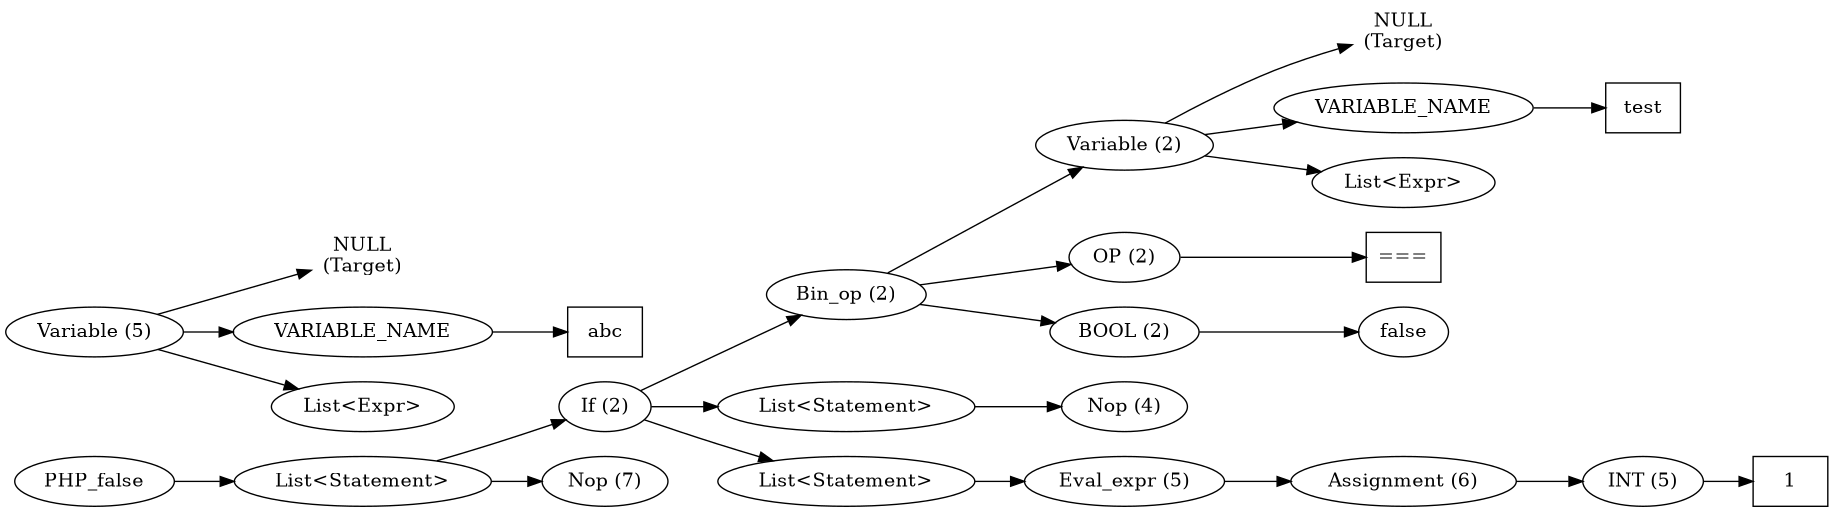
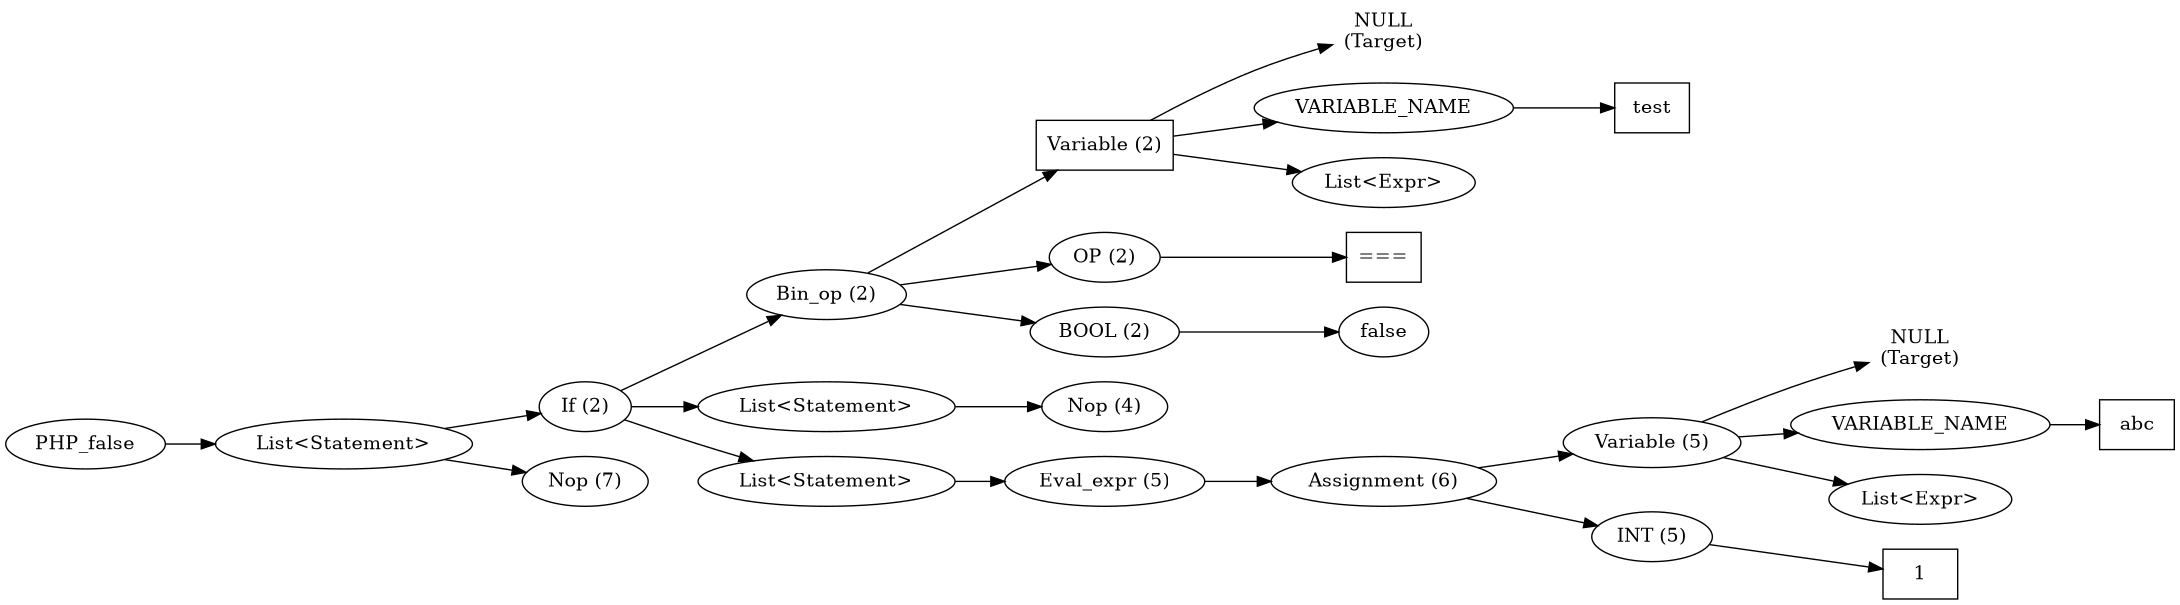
node "Variable (2)": shape ellipse -> box
edge "Assignment (6)" -> "Variable (5)": added
